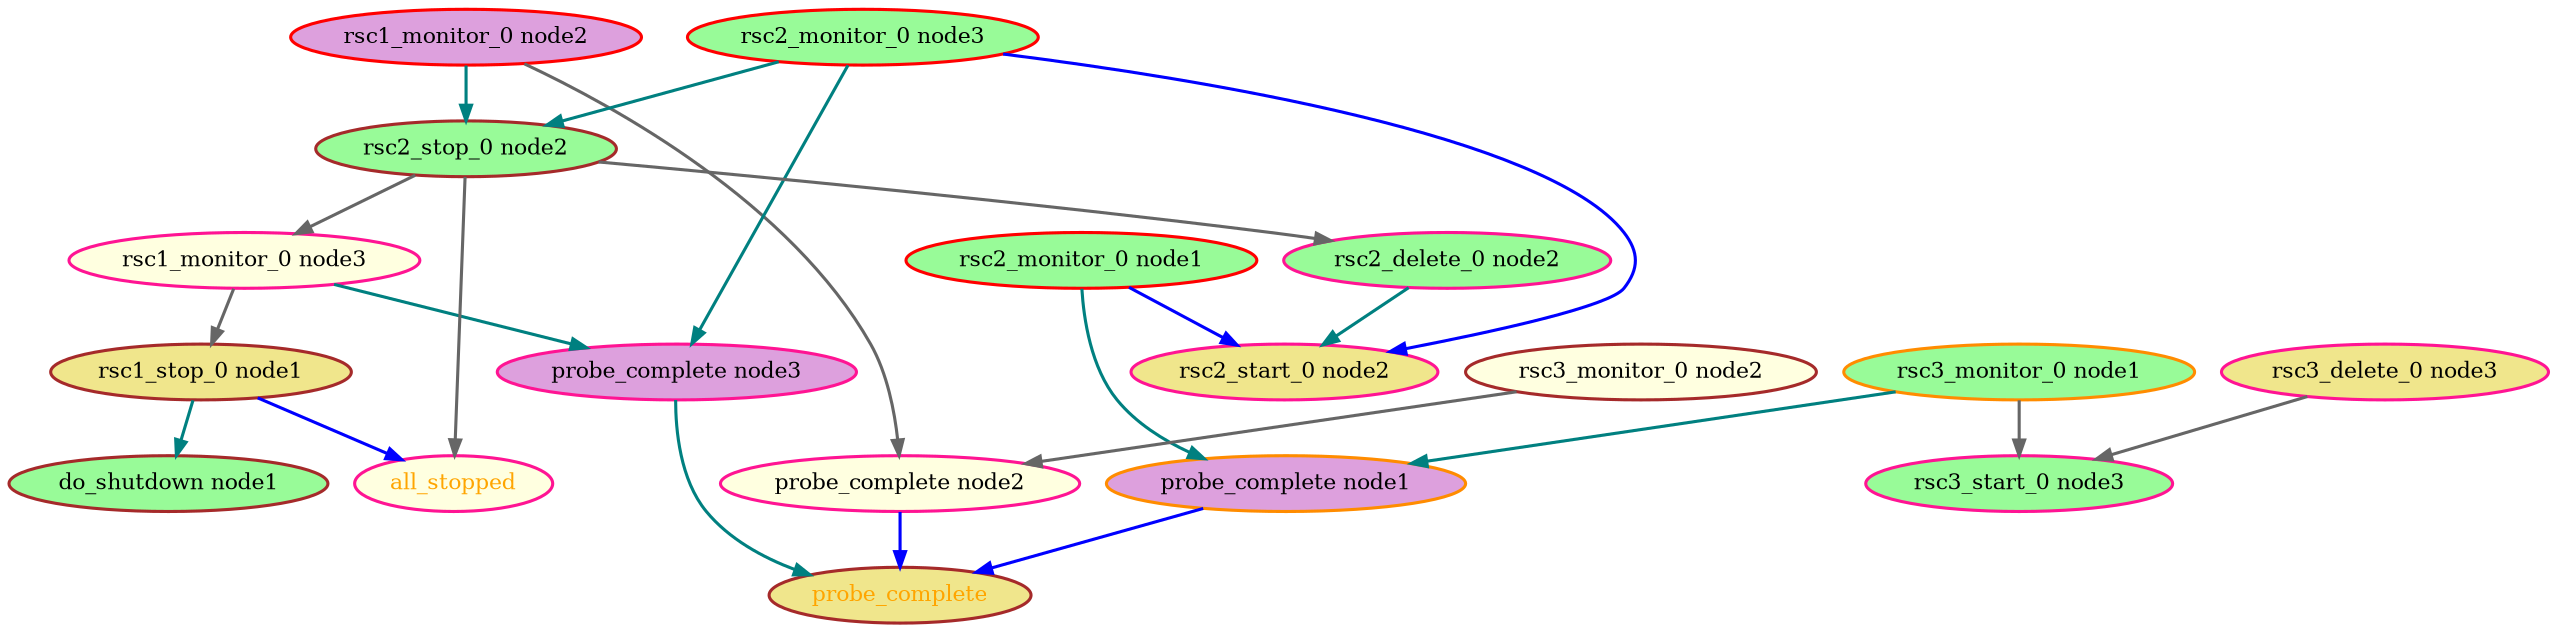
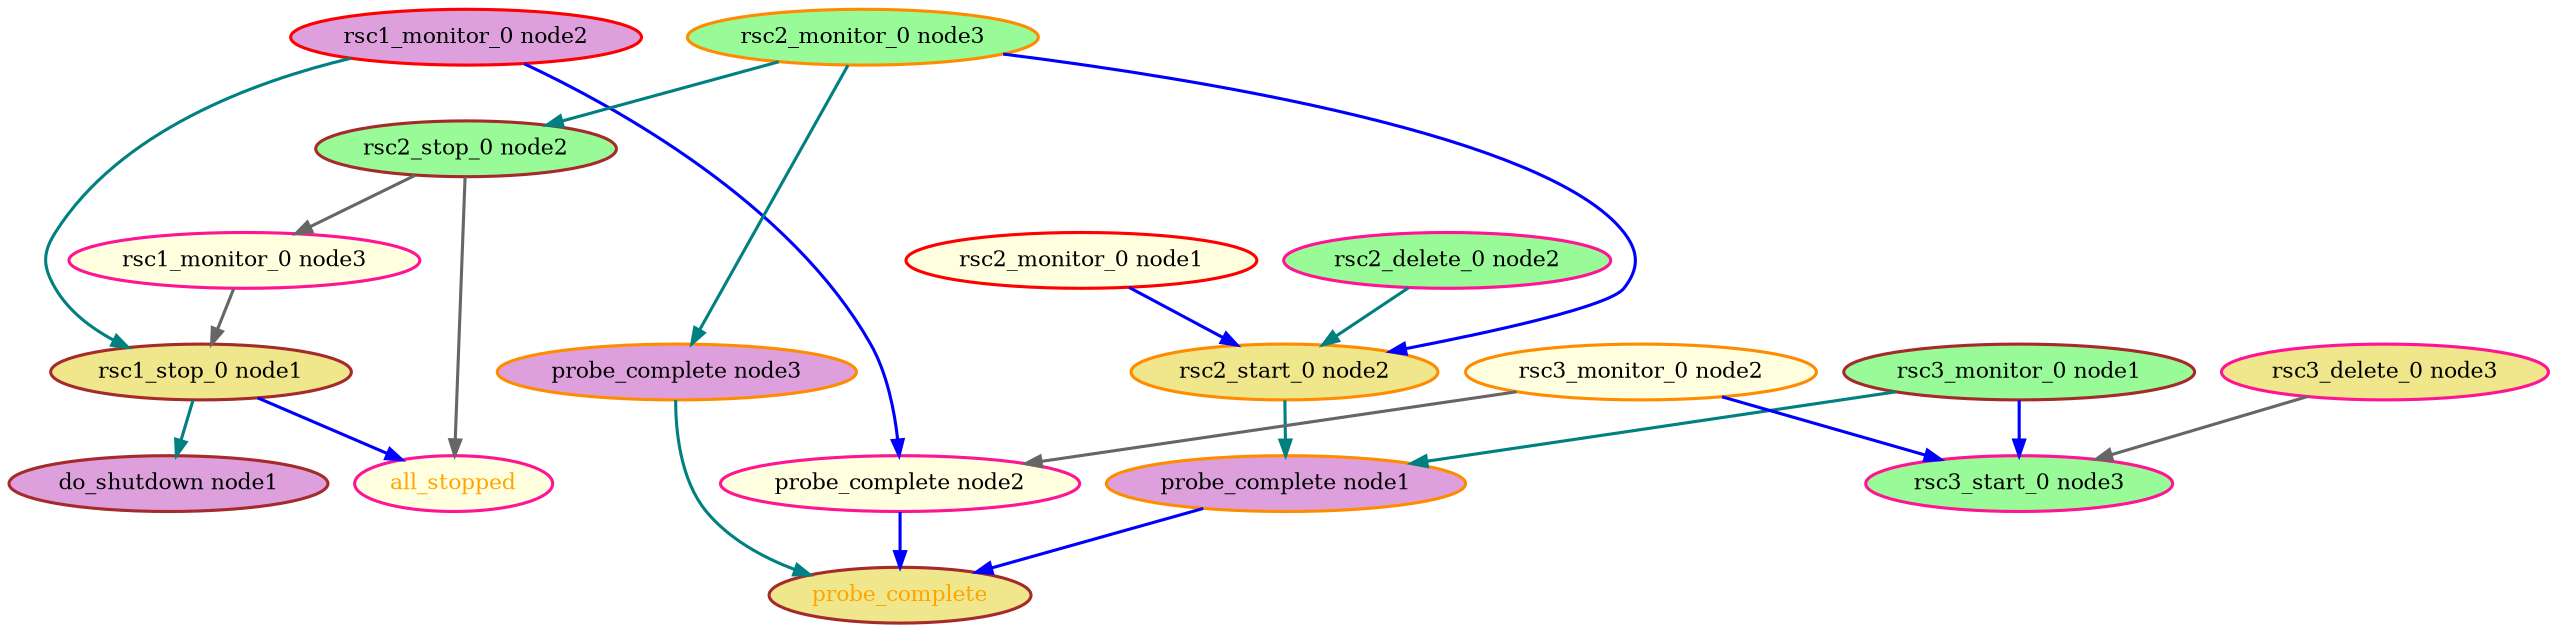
node "rsc2_monitor_0 node3": color red -> darkorange
edge "rsc1_monitor_0 node2" -> "rsc2_stop_0 node2": now "rsc1_monitor_0 node2" -> "rsc1_stop_0 node1"
edge "rsc2_stop_0 node2" -> "rsc2_delete_0 node2": removed
edge "rsc1_monitor_0 node2" -> "probe_complete node2": color gray40 -> blue
node "rsc2_monitor_0 node1": fillcolor palegreen -> lightyellow
edge "rsc1_monitor_0 node3" -> "probe_complete node3": removed
node "probe_complete node3": color deeppink -> darkorange
node "rsc2_start_0 node2": color deeppink -> darkorange
node "rsc3_monitor_0 node2": color brown -> darkorange
node "rsc3_monitor_0 node1": color darkorange -> brown
edge "rsc2_monitor_0 node1" -> "probe_complete node1": now "rsc2_start_0 node2" -> "probe_complete node1"
edge "rsc3_monitor_0 node1" -> "rsc3_start_0 node3": color gray40 -> blue
edge "rsc3_monitor_0 node2" -> "rsc3_start_0 node3": added
node "do_shutdown node1": fillcolor palegreen -> plum
